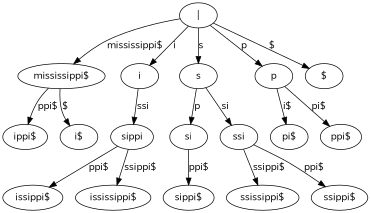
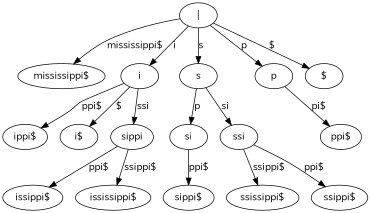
edge "mississippi$" -> "ippi$": now "i" -> "ippi$"
edge "mississippi$" -> "i$": now "i" -> "i$"
node "pi$": removed
